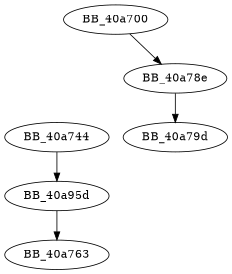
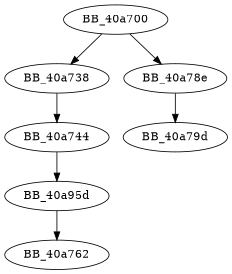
node "BB_40a738": added
node "BB_40a763": label "BB_40a763" -> "BB_40a762"
